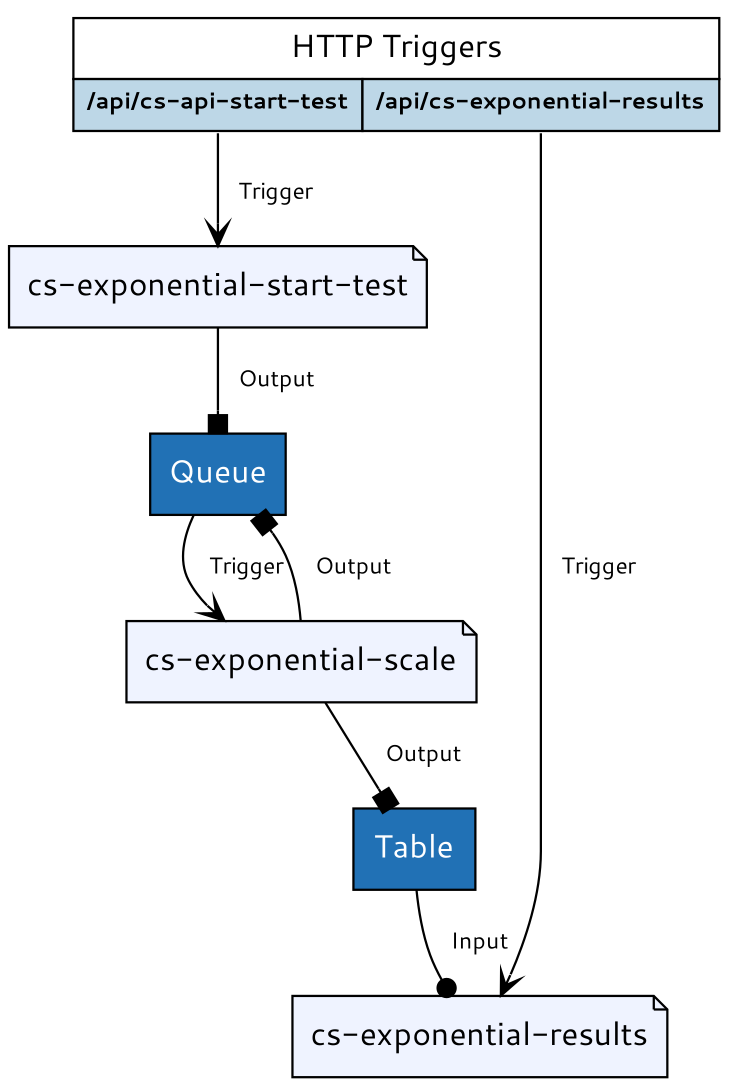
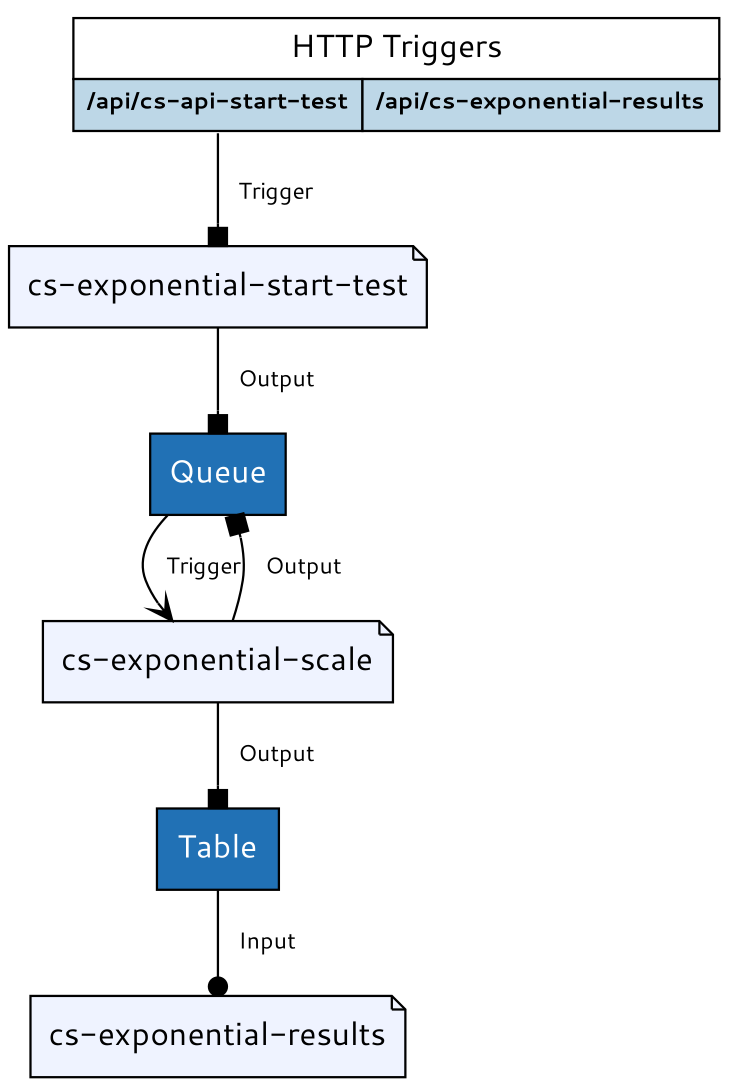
edge "HTTP Triggers" -> "cs-exponential-start-test": arrowhead vee -> box
edge "HTTP Triggers" -> "cs-exponential-results": removed, label "Trigger"
